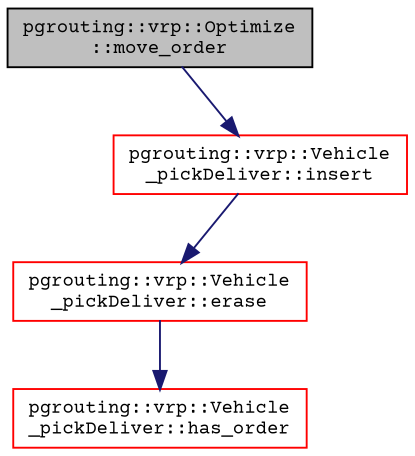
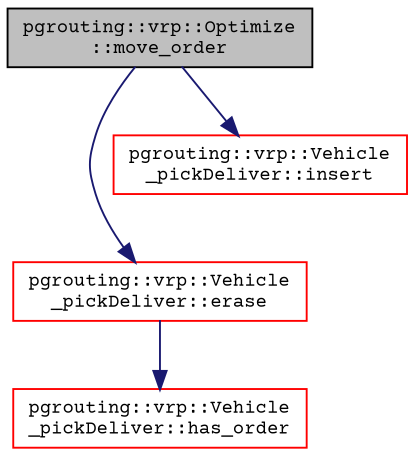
edge "pgrouting::vrp::Vehicle _pickDeliver::insert" -> "pgrouting::vrp::Vehicle _pickDeliver::erase": now "pgrouting::vrp::Optimize ::move_order" -> "pgrouting::vrp::Vehicle _pickDeliver::erase"
